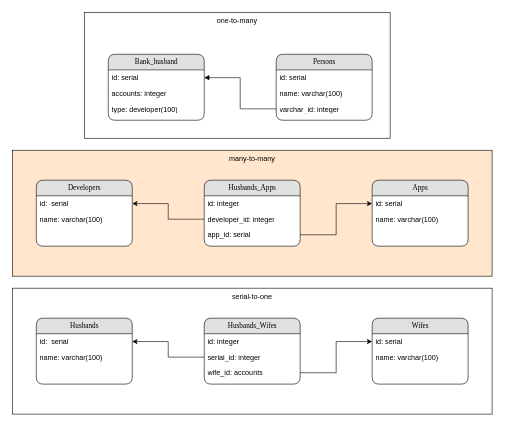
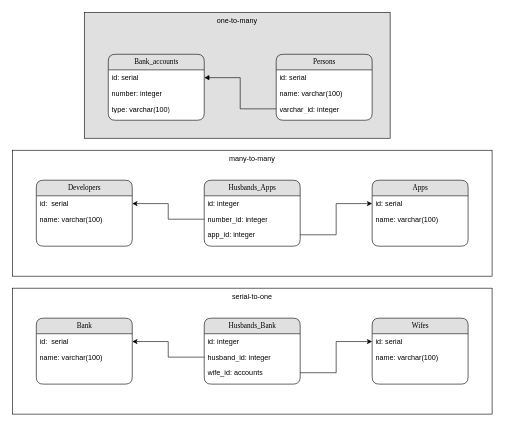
node "Bank_husband": label "Bank_husband" -> "Bank_accounts"
node "one-to-many": fillcolor #ffffff -> #e0e0e0
node "accounts: integer": label "accounts: integer" -> "number: integer"
node "type: developer(100)": label "type: developer(100)" -> "type: varchar(100)"
node "many-to-many": fillcolor #ffe6cc -> #ffffff
node "developer_id: integer": label "developer_id: integer" -> "number_id: integer"
node "app_id: serial": label "app_id: serial" -> "app_id: integer"
node "Husbands": label "Husbands" -> "Bank"
node "Husbands_Wifes": label "Husbands_Wifes" -> "Husbands_Bank"
node "serial_id: integer": label "serial_id: integer" -> "husband_id: integer"
